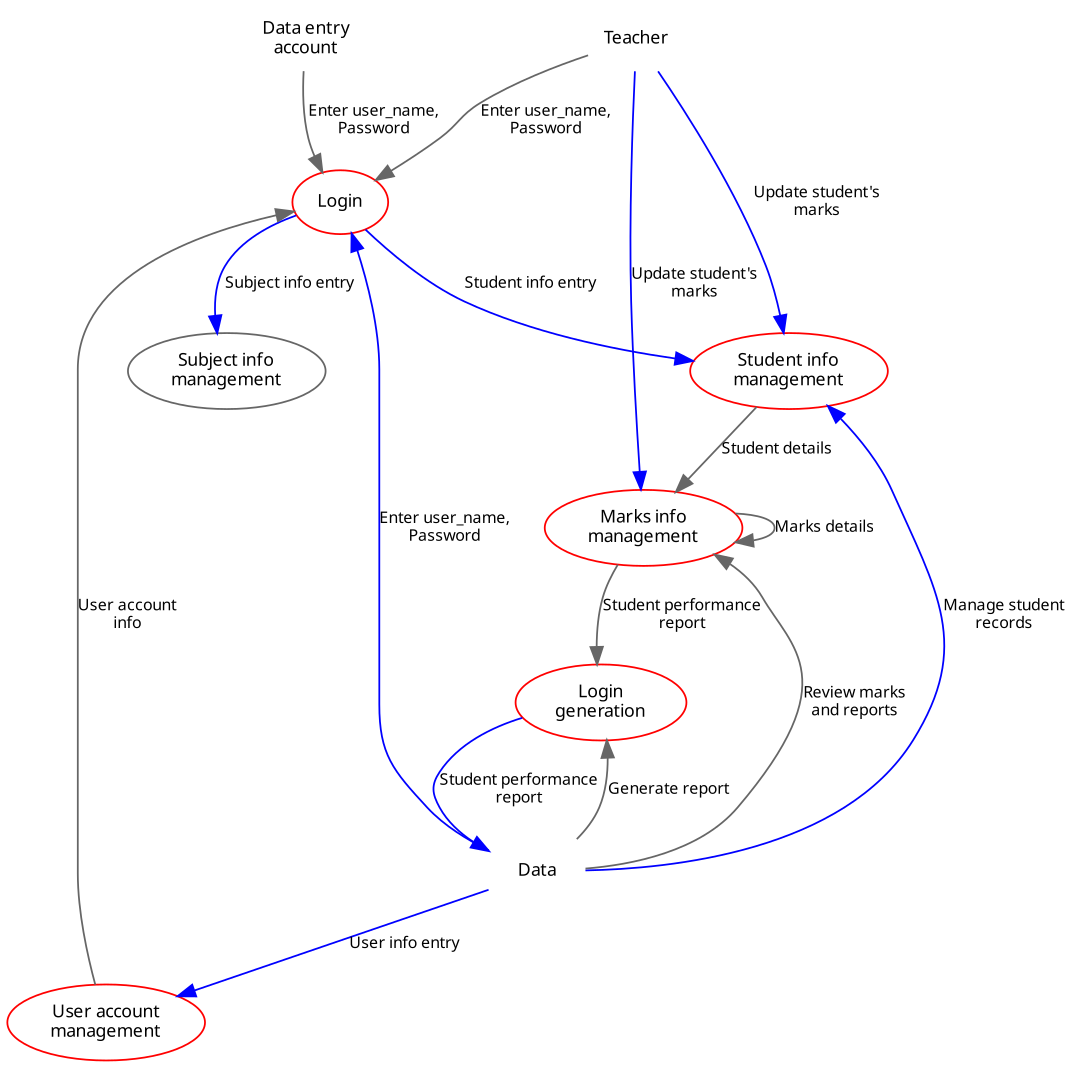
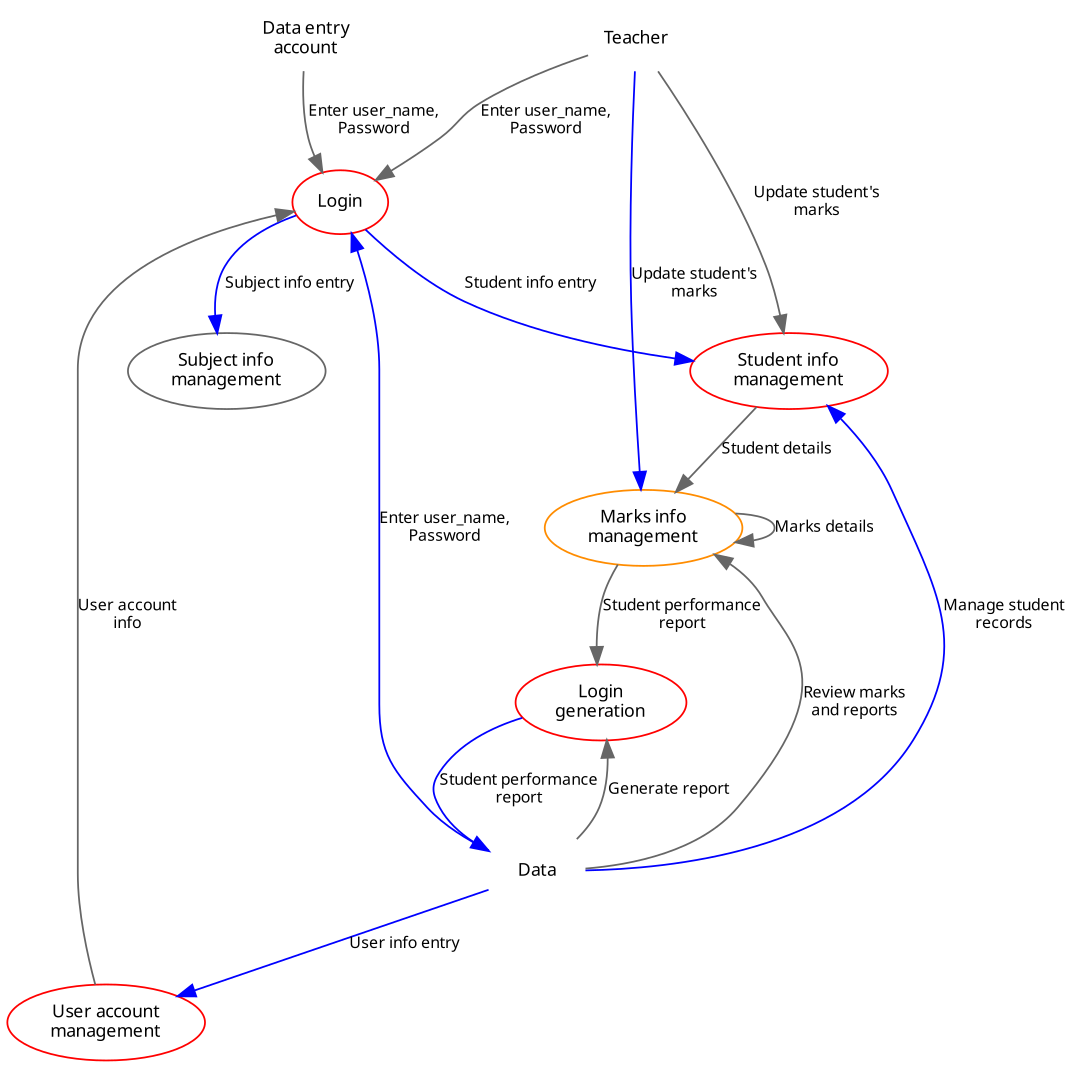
edge "Teacher" -> "Student info management": color blue -> gray40
node "Marks info management": color red -> darkorange
